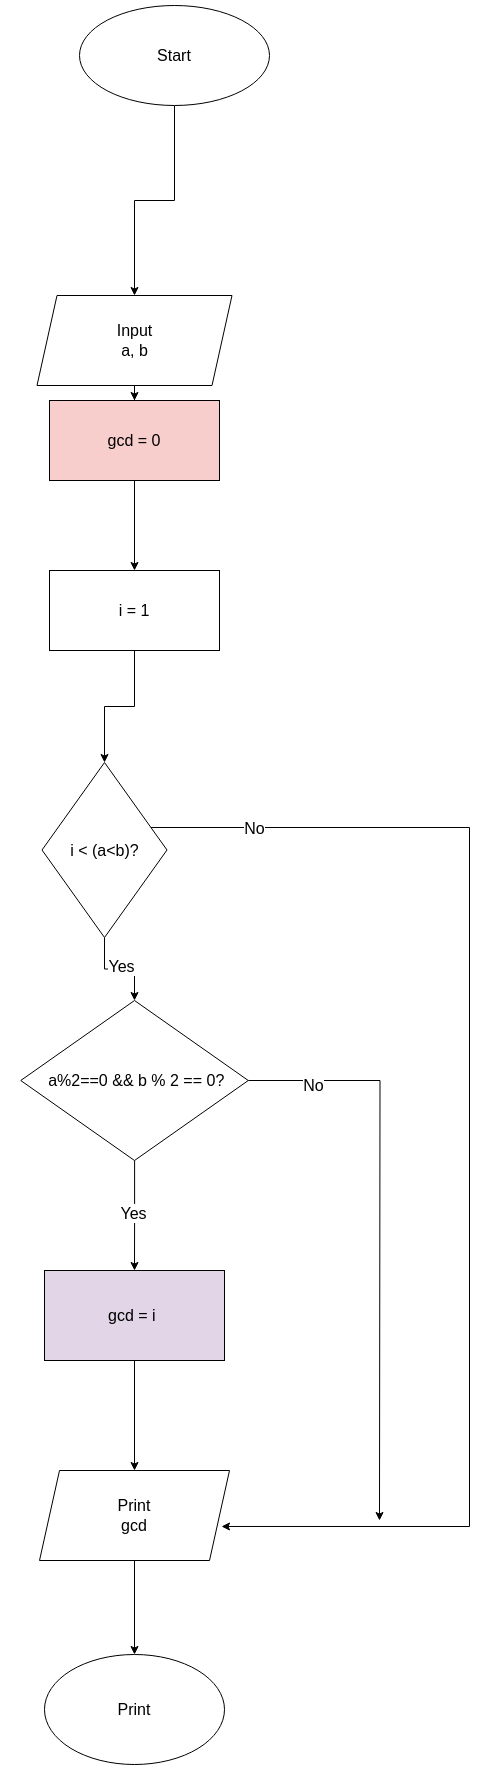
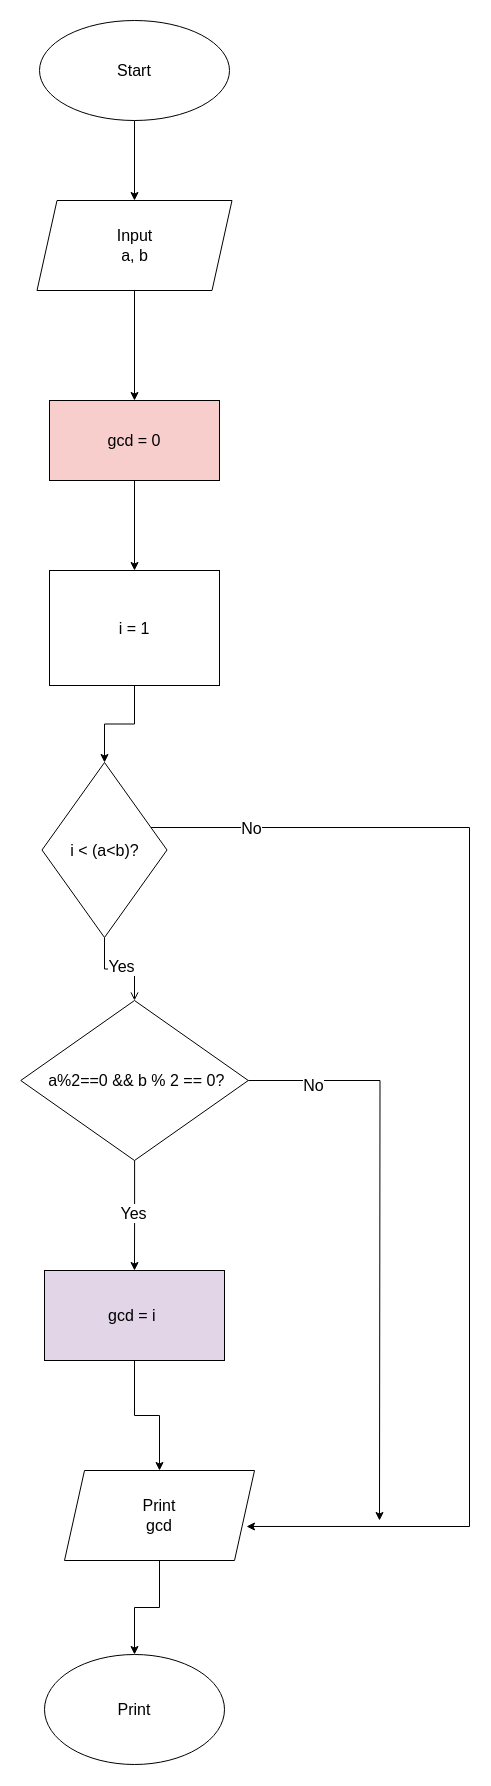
node "Start": moved (175, 56) -> (135, 71)
node "Input a, b": moved (135, 341) -> (135, 246)
node "i = 1": size 170x80 -> 170x115
edge "i < (a<b)?" -> "a%2==0 && b % 2 == 0?": arrowhead classic -> open
node "Print gcd": moved (135, 1516) -> (160, 1516)
